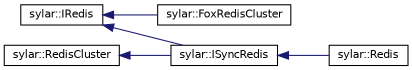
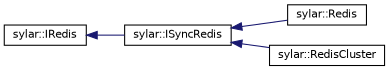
node "sylar::FoxRedisCluster": removed
edge "sylar::ISyncRedis" -> "sylar::RedisCluster": reversed
